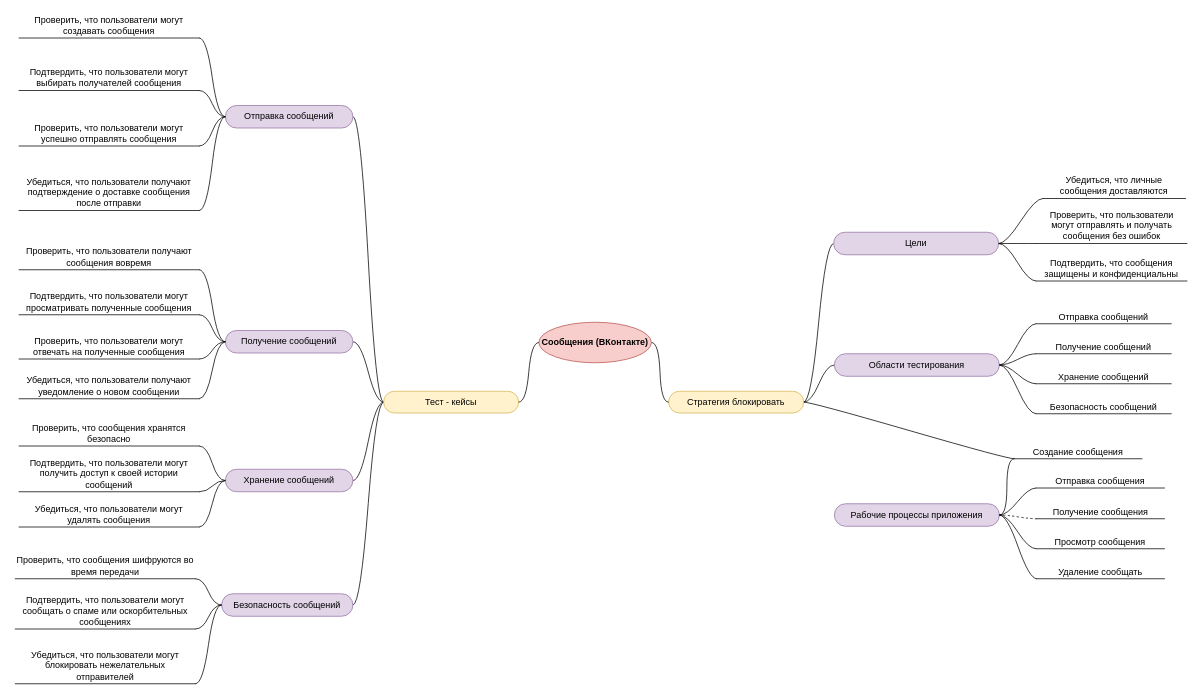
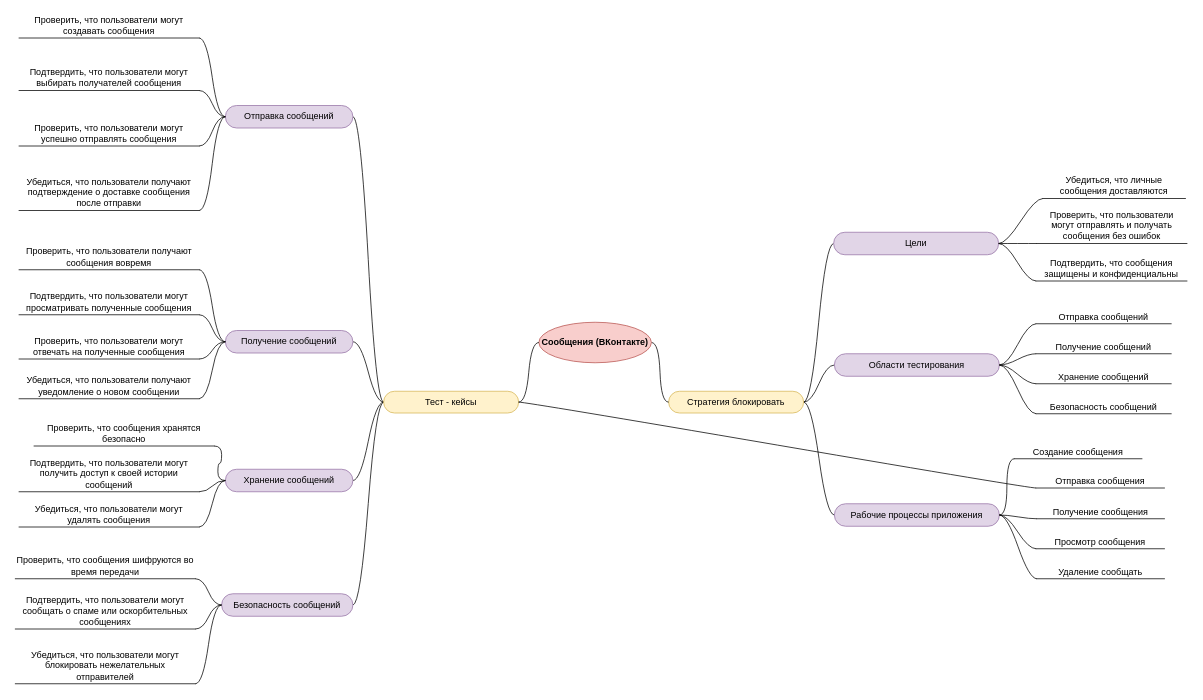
edge "Стратегия блокировать" -- "Создание сообщения": now "Стратегия блокировать" -- "Рабочие процессы приложения"
node "Проверить, что сообщения хранятся безопасно": moved (109, 435) -> (124, 435)
edge "Отправка сообщения" -- "Рабочие процессы приложения": now "Отправка сообщения" -- "Тест - кейсы"
edge "Получение сообщения" -- "Рабочие процессы приложения": style dashed -> solid
